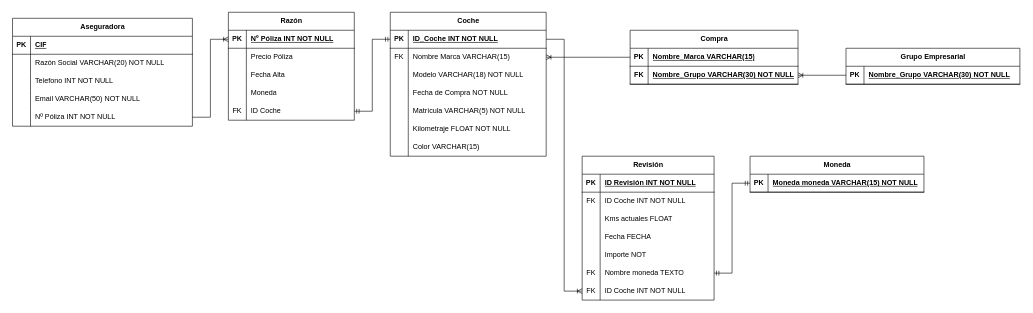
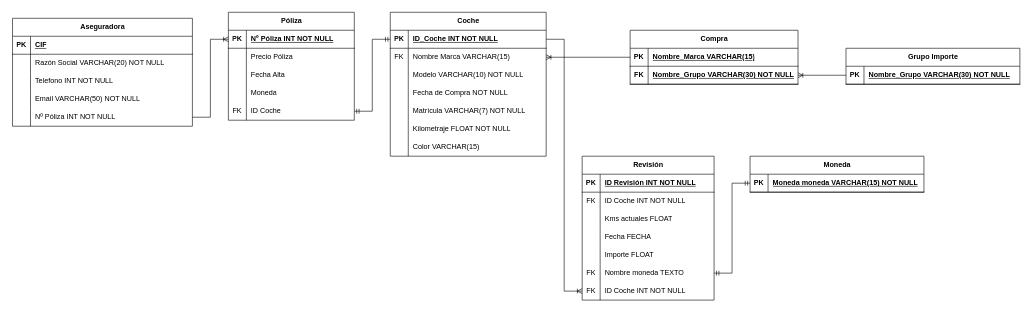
node "Razón": label "Razón" -> "Póliza"
node "Grupo Empresarial": label "Grupo Empresarial" -> "Grupo Importe"
node "Modelo VARCHAR(18) NOT NULL": label "Modelo VARCHAR(18) NOT NULL" -> "Modelo VARCHAR(10) NOT NULL"
node "Matrícula VARCHAR(5) NOT NULL": label "Matrícula VARCHAR(5) NOT NULL" -> "Matrícula VARCHAR(7) NOT NULL"
node "Importe NOT": label "Importe NOT" -> "Importe FLOAT"
